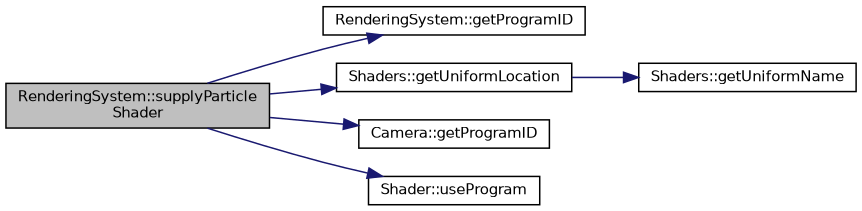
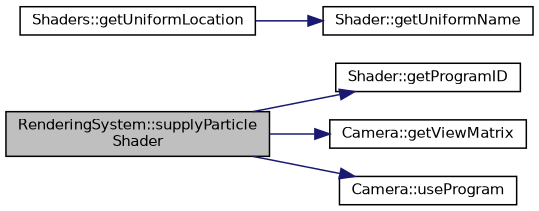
node "RenderingSystem::getProgramID": label "RenderingSystem::getProgramID" -> "Shader::getProgramID"
node "Shaders::getUniformName": label "Shaders::getUniformName" -> "Shader::getUniformName"
edge "RenderingSystem::supplyParticle Shader" -> "Shaders::getUniformLocation": removed
node "Camera::getProgramID": label "Camera::getProgramID" -> "Camera::getViewMatrix"
node "Shader::useProgram": label "Shader::useProgram" -> "Camera::useProgram"
